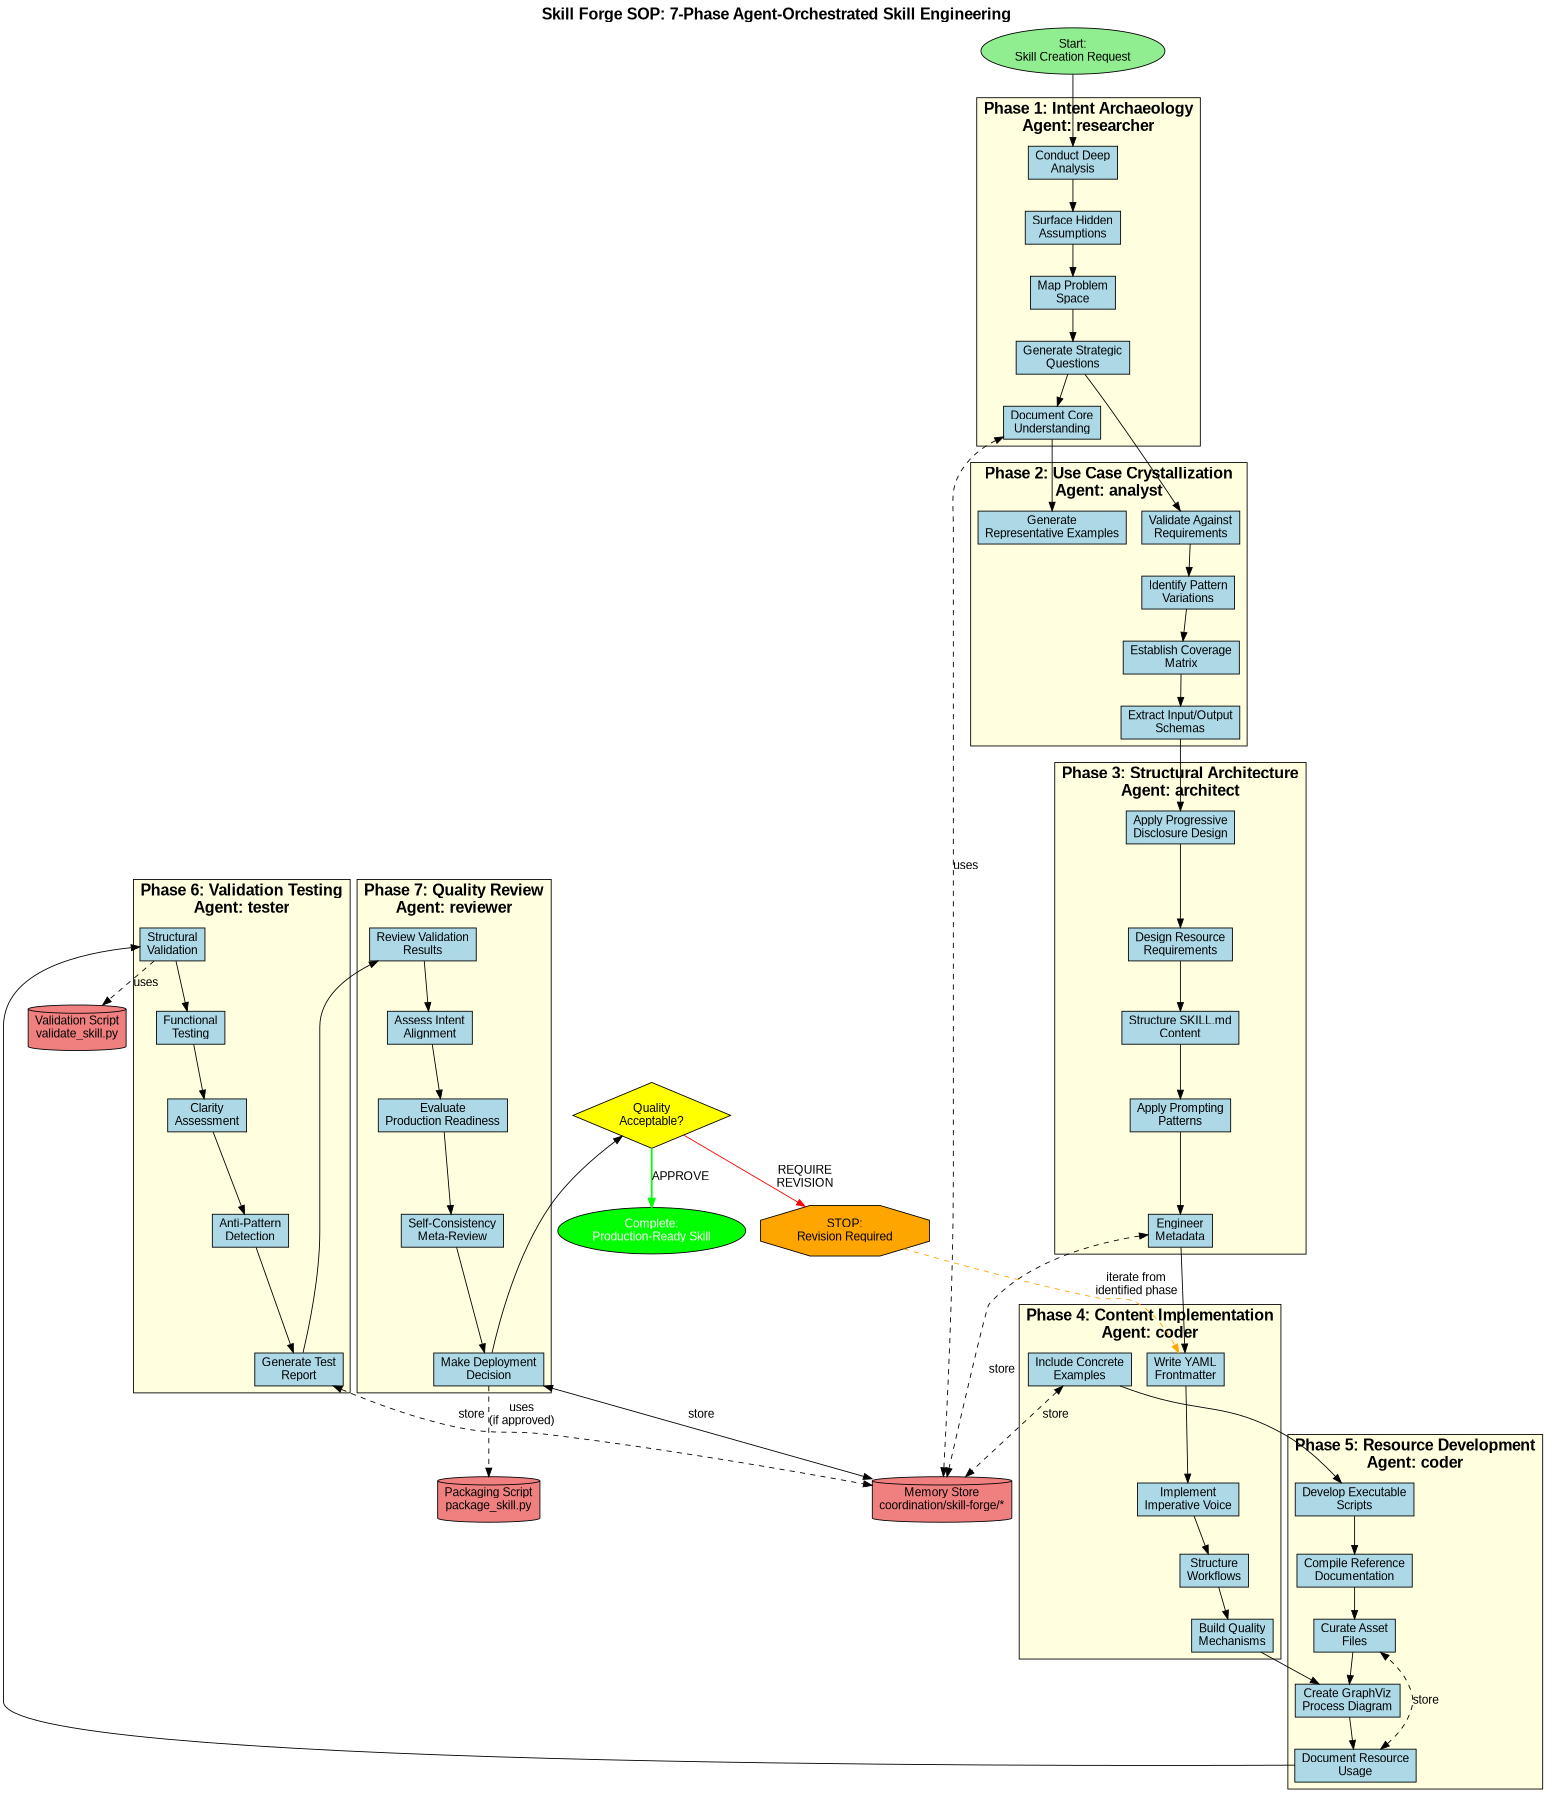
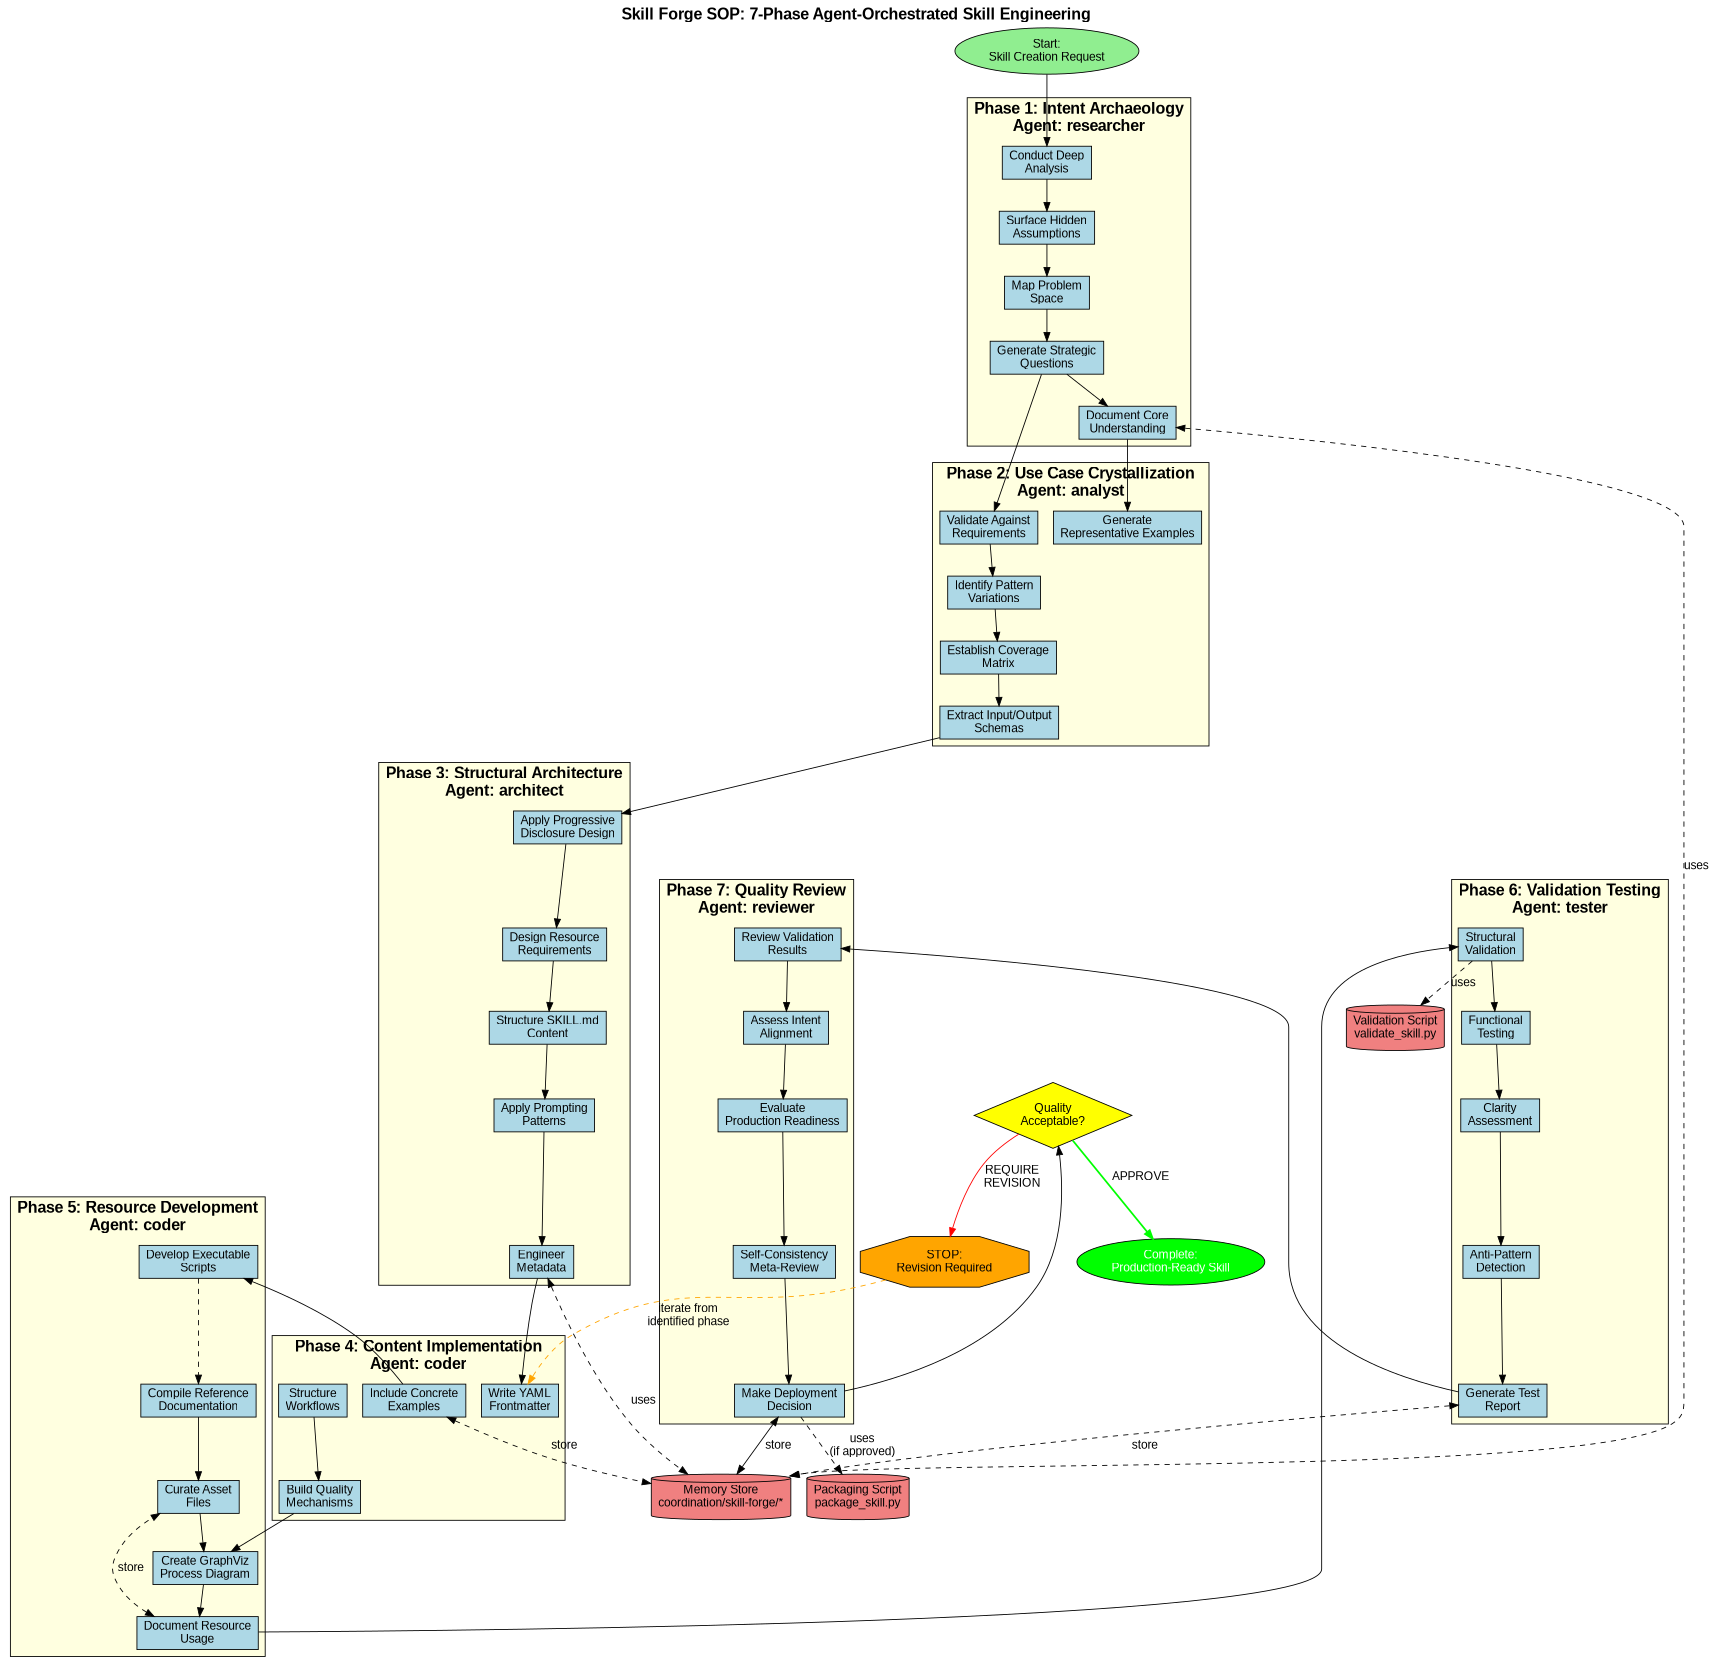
edge "Engineer Metadata" -- "Memory Store coordination/skill-forge/*": label "store" -> "uses"
node "Implement Imperative Voice": removed
edge "Develop Executable Scripts" -> "Compile Reference Documentation": style solid -> dashed
